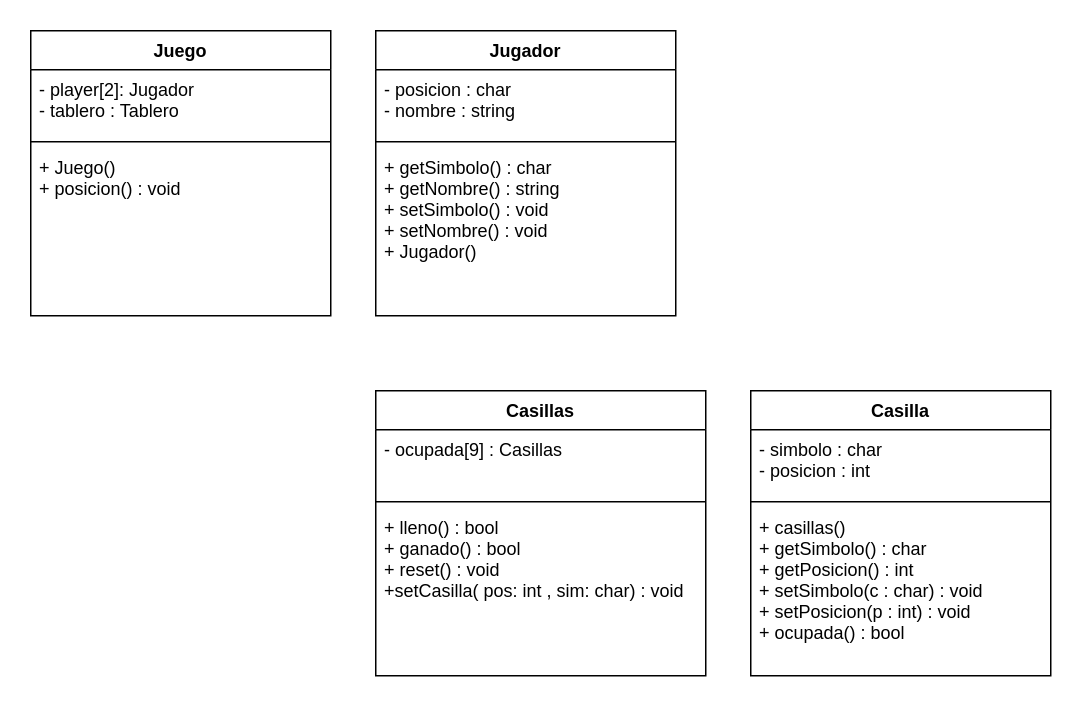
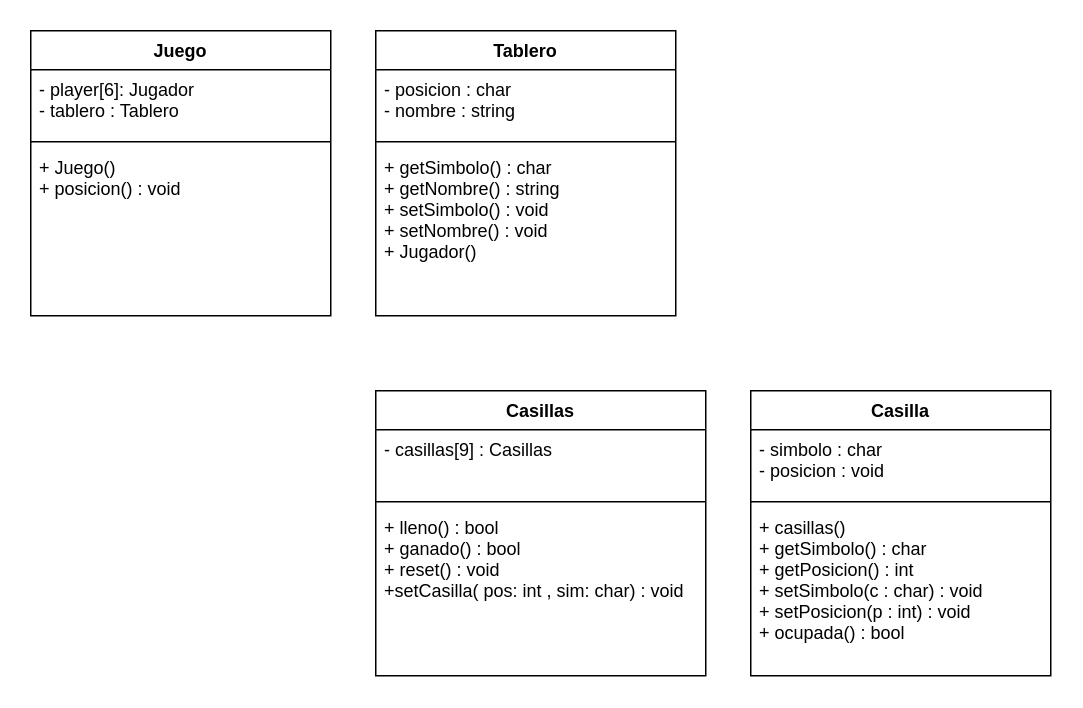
node "Jugador": label "Jugador" -> "Tablero"
node "- player[2]: Jugador - tablero : Tablero": label "- player[2]: Jugador - tablero : Tablero" -> "- player[6]: Jugador - tablero : Tablero"
node "- ocupada[9] : Casillas": label "- ocupada[9] : Casillas" -> "- casillas[9] : Casillas"
node "- simbolo : char - posicion : int": label "- simbolo : char - posicion : int" -> "- simbolo : char - posicion : void"
